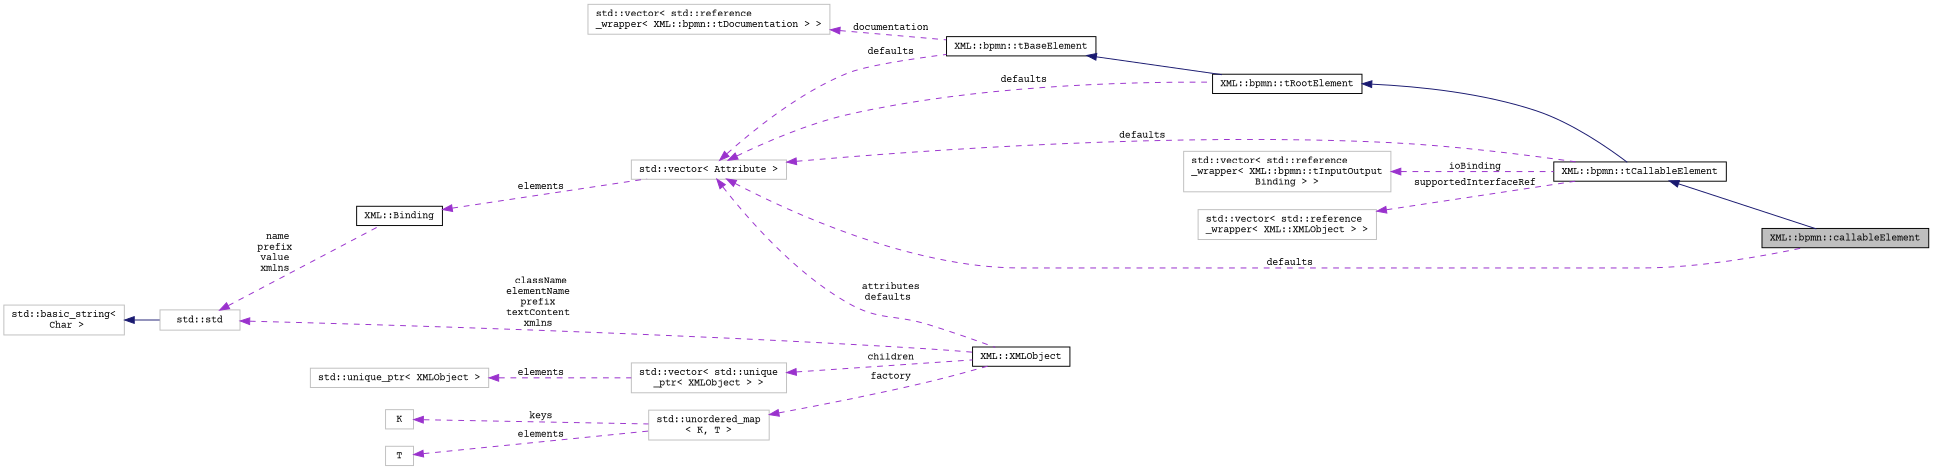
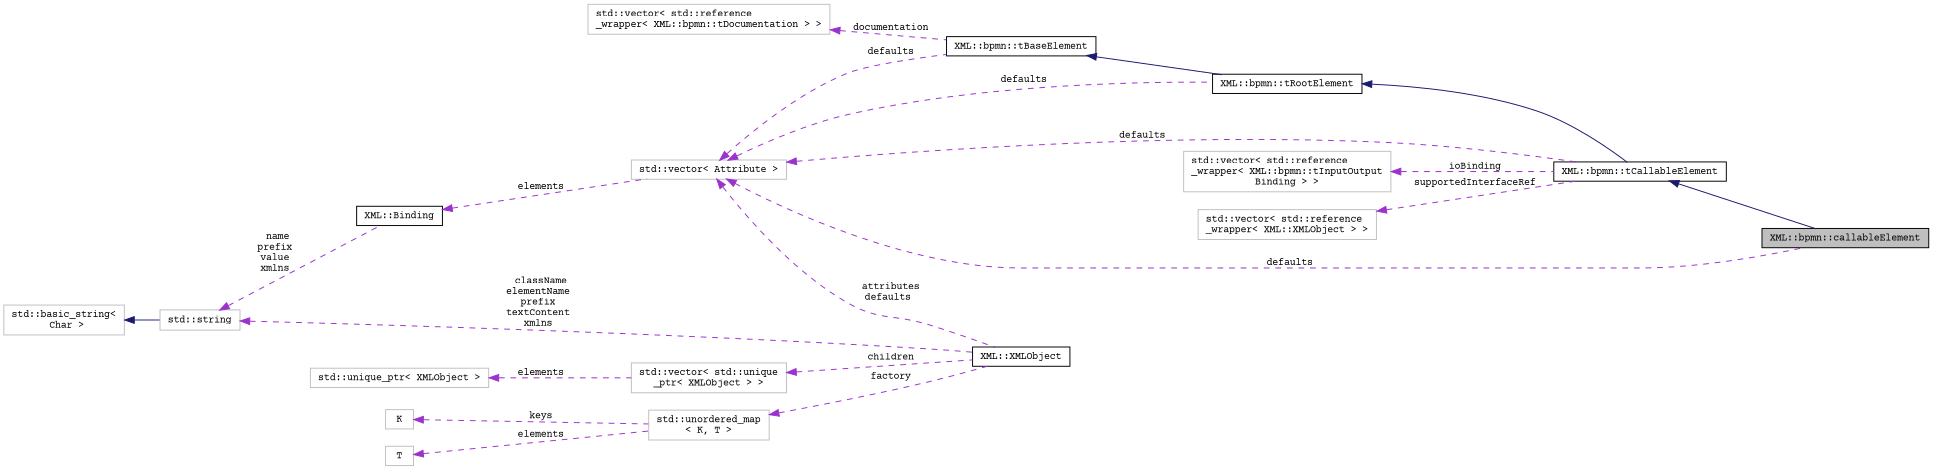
node "std::std": label "std::std" -> "std::string"
